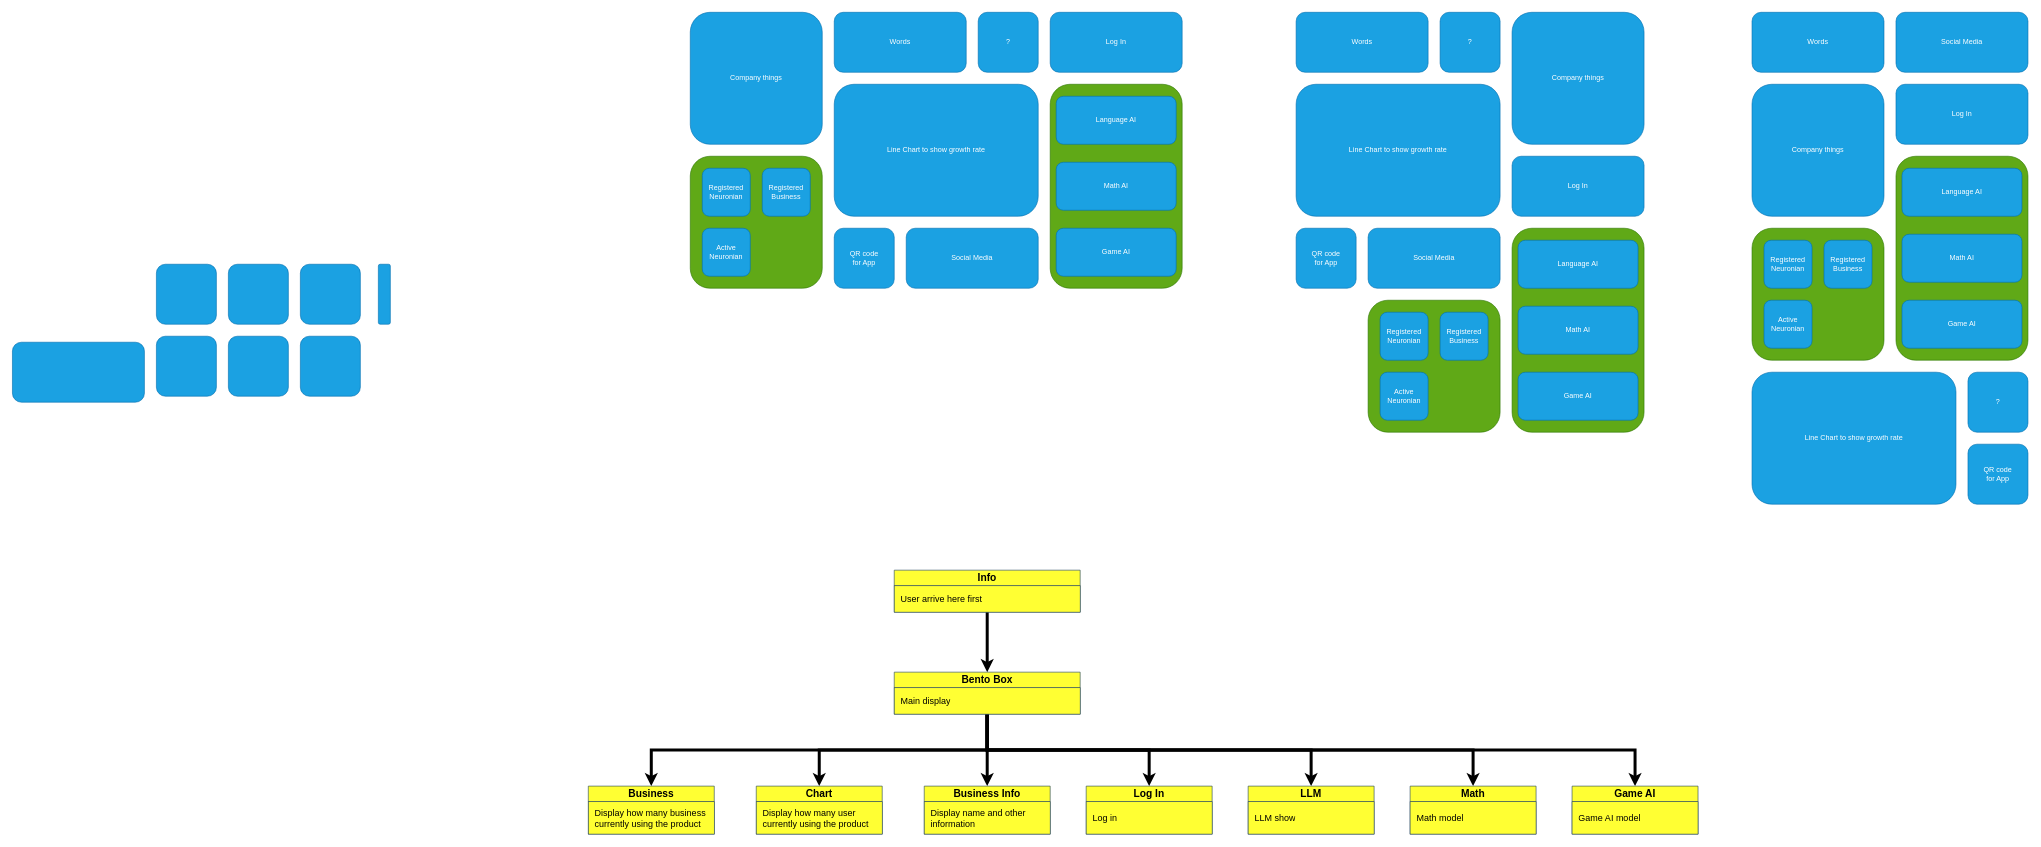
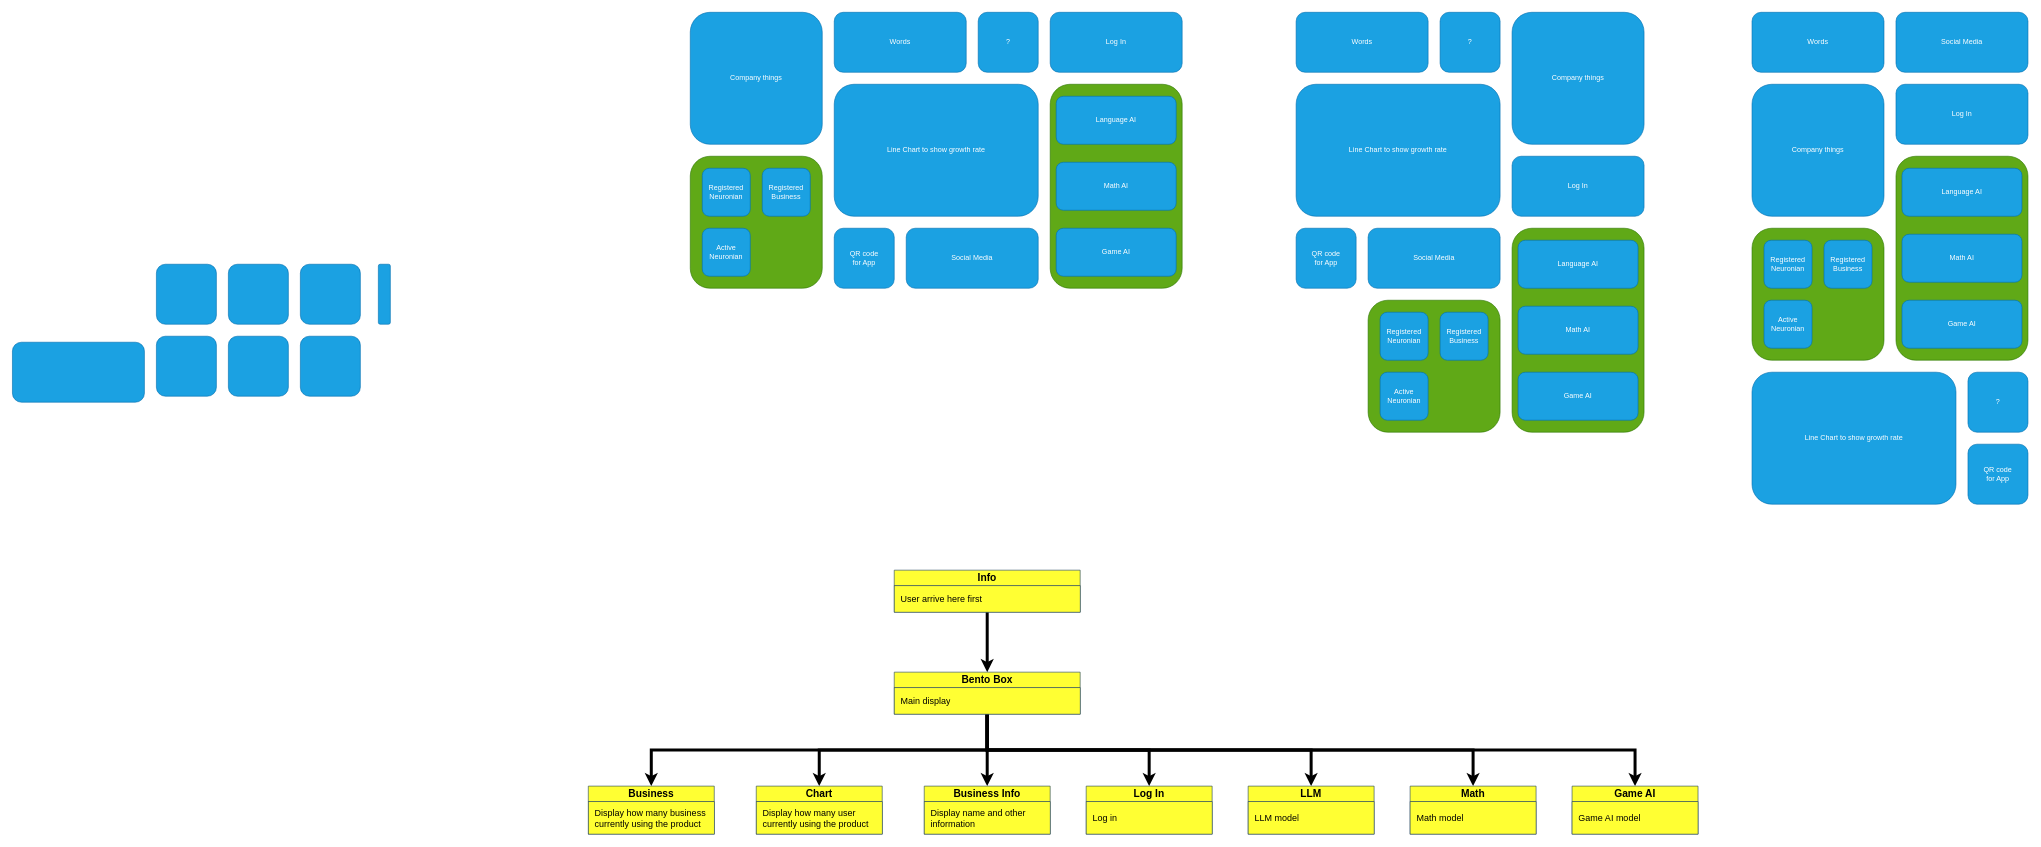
node "LLM show": label "LLM show" -> "LLM model"
